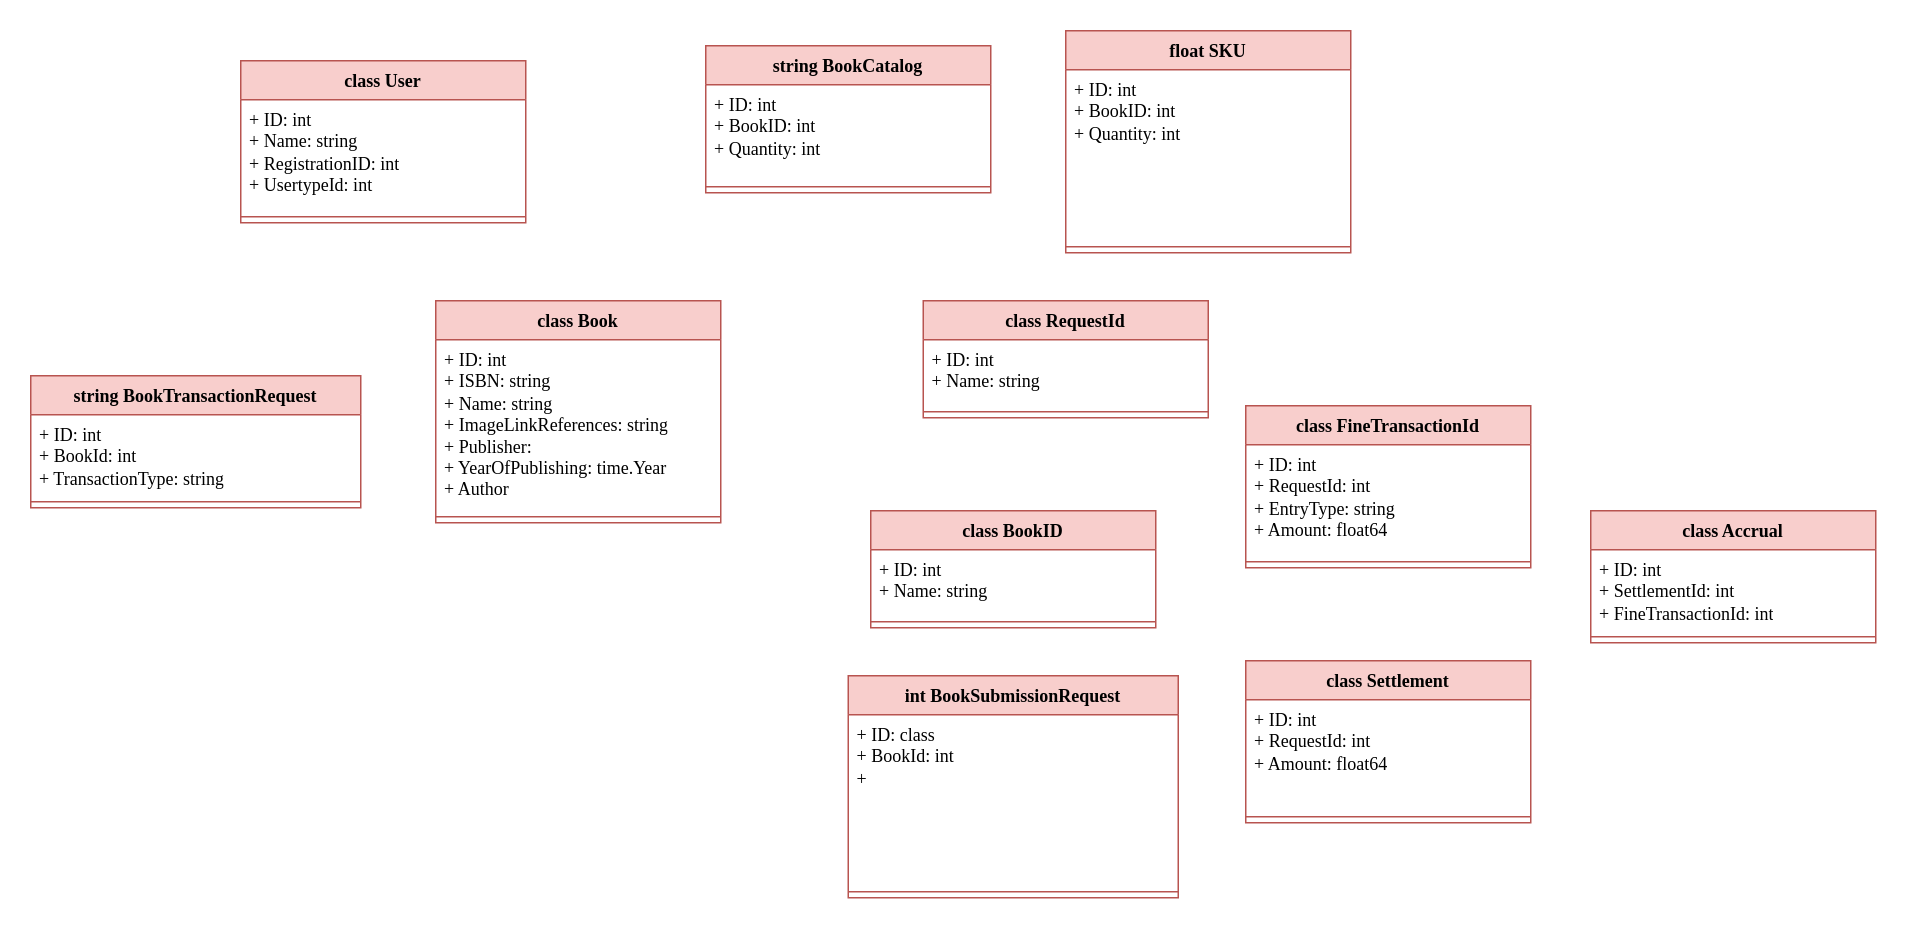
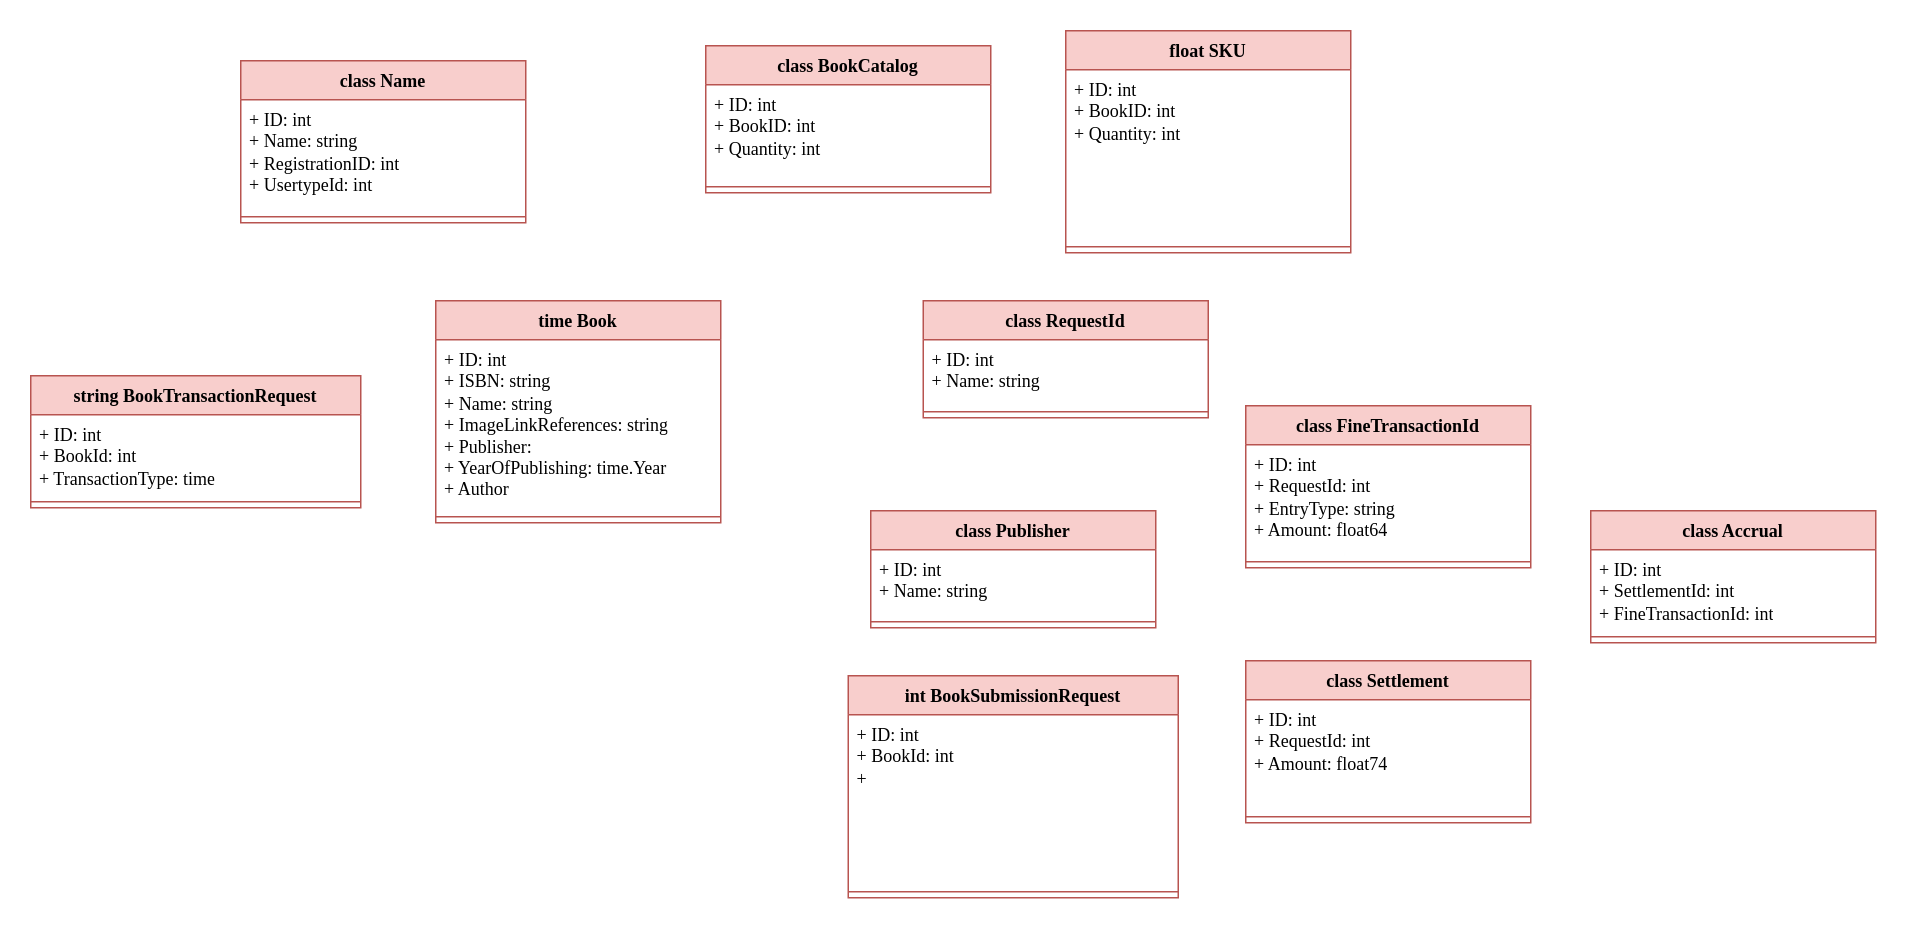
node "string BookCatalog": label "string BookCatalog" -> "class BookCatalog"
node "class User": label "class User" -> "class Name"
node "class Book": label "class Book" -> "time Book"
node "+ ID: int + BookId: int + TransactionType: string": label "+ ID: int + BookId: int + TransactionType: string" -> "+ ID: int + BookId: int + TransactionType: time"
node "class BookID": label "class BookID" -> "class Publisher"
node "+ ID: int + RequestId: int + Amount: float64": label "+ ID: int + RequestId: int + Amount: float64" -> "+ ID: int + RequestId: int + Amount: float74"
node "+ ID: class + BookId: int +": label "+ ID: class + BookId: int +" -> "+ ID: int + BookId: int +"
